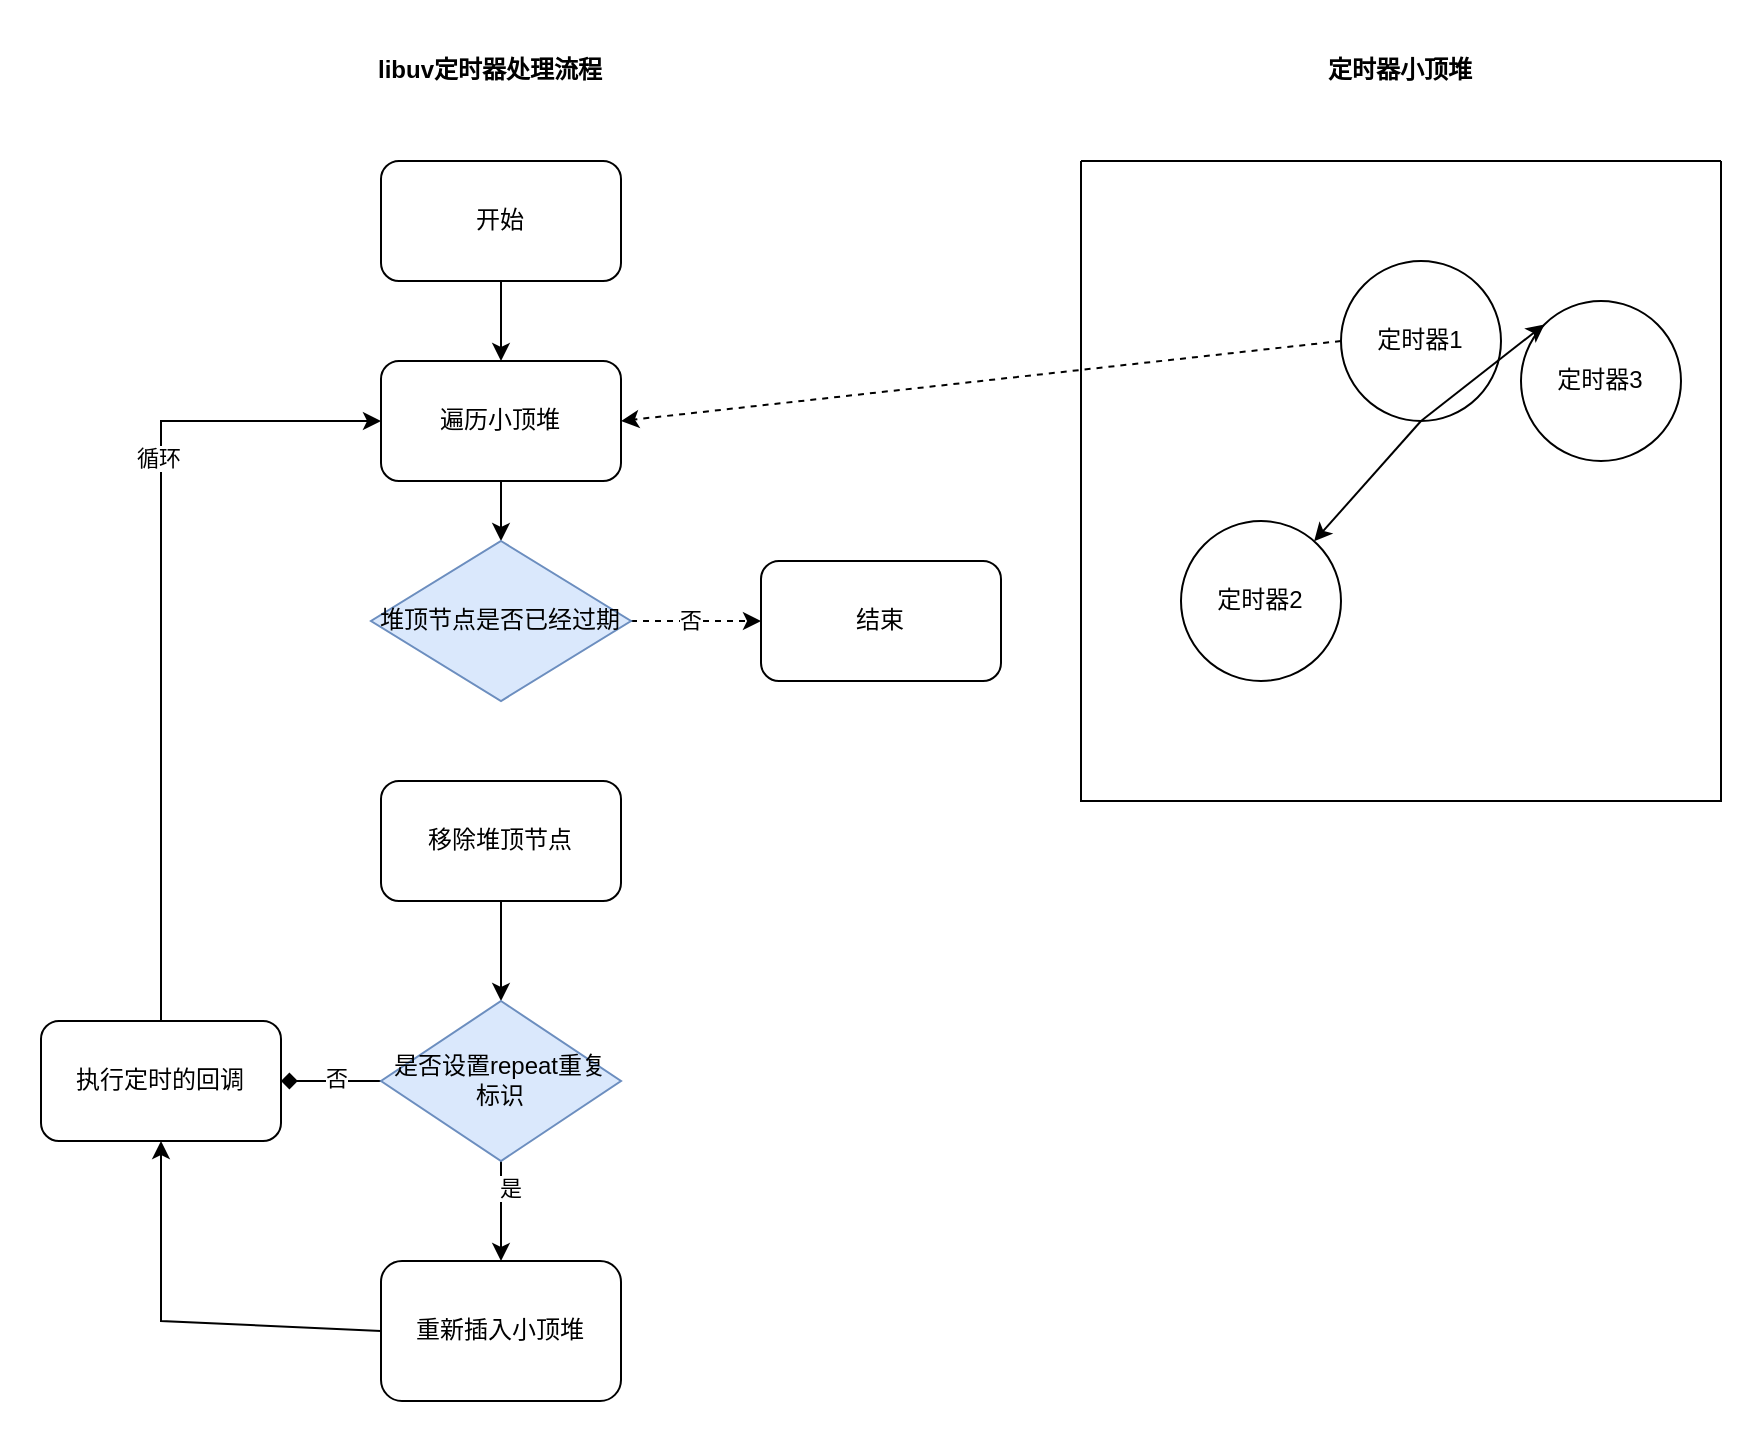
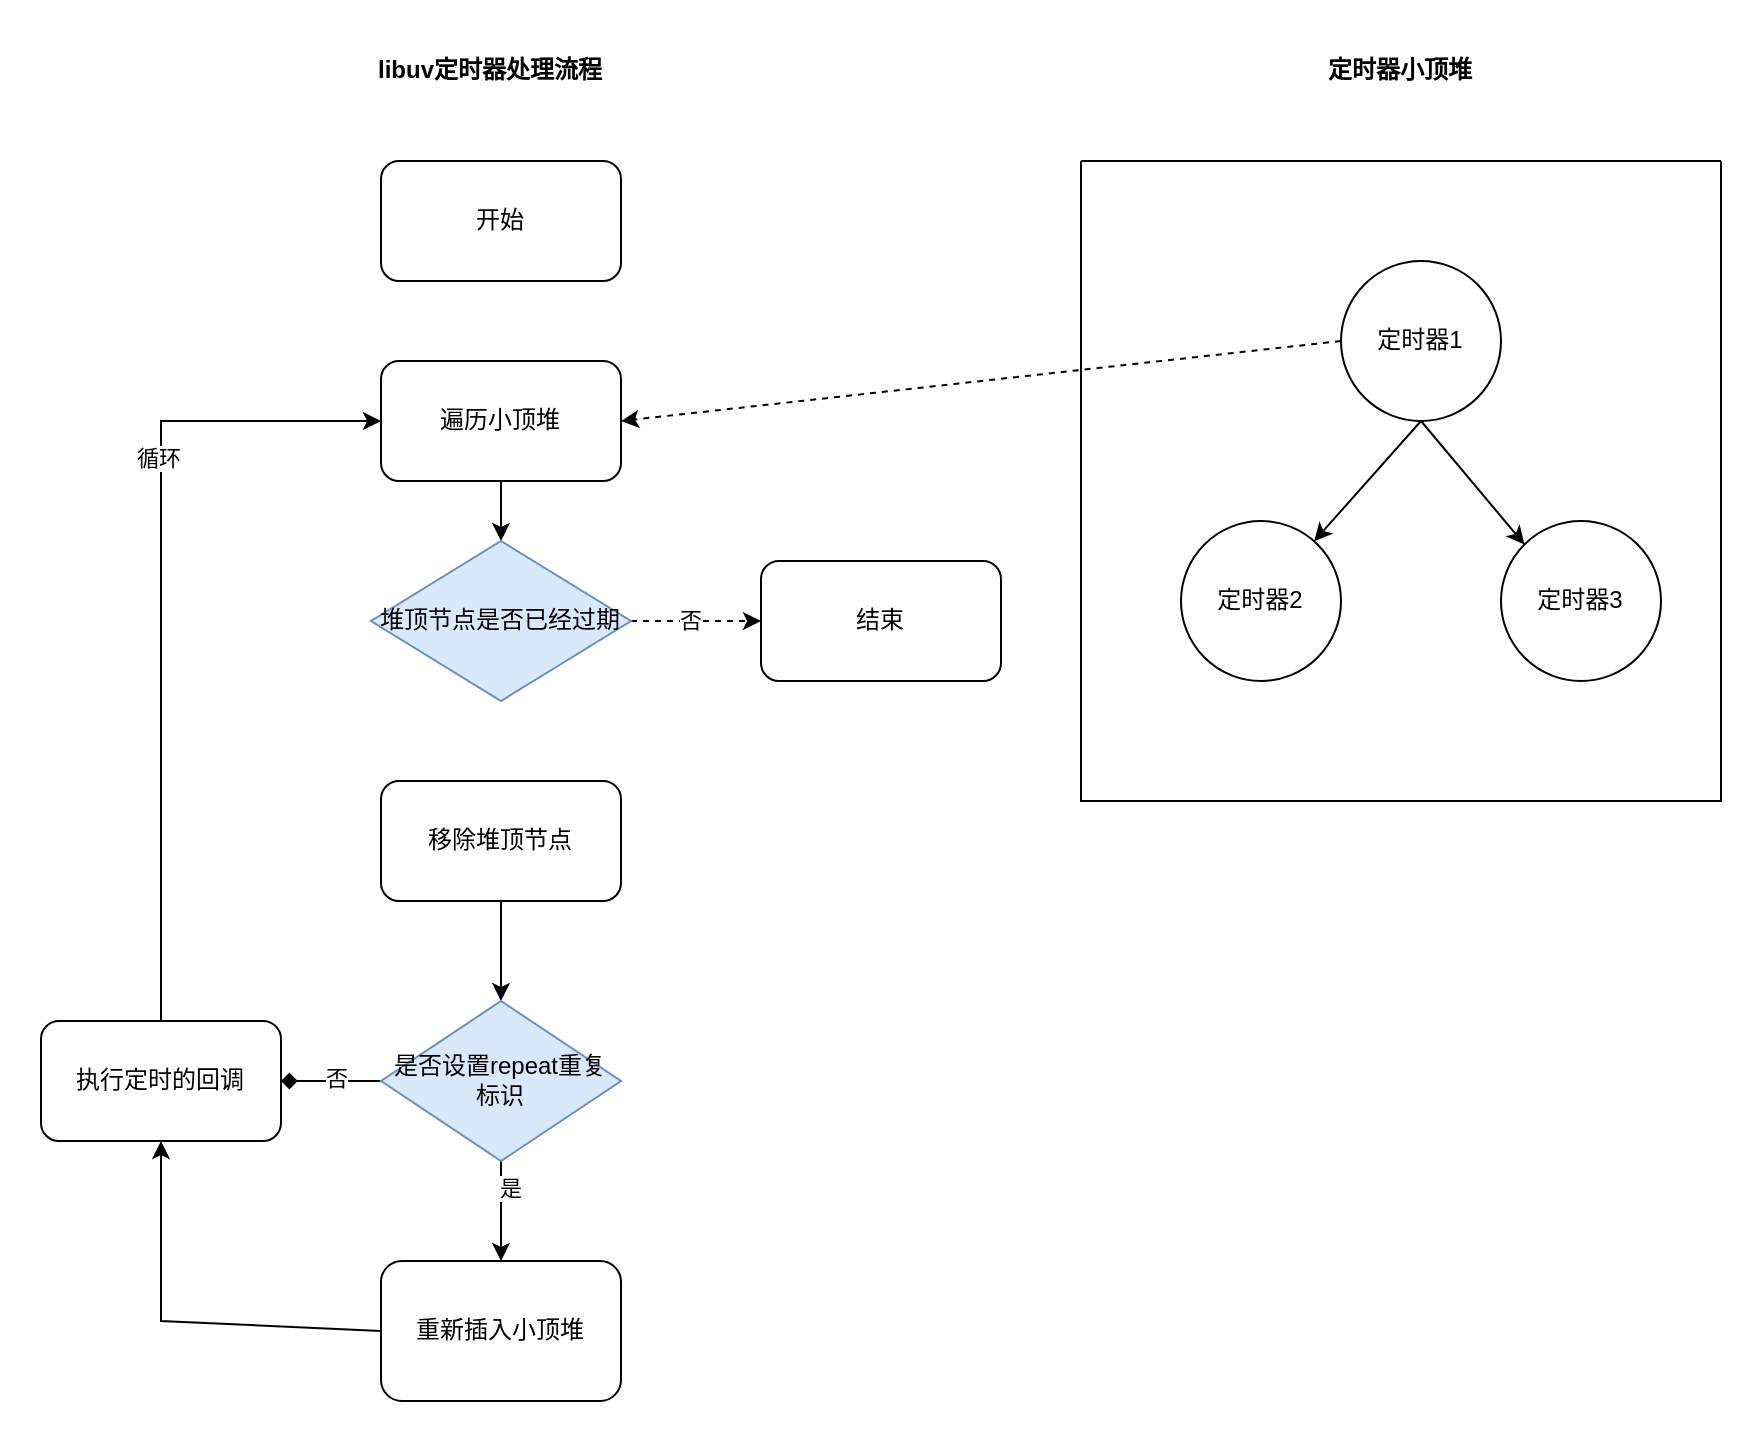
edge "开始" -> "遍历小顶堆": removed
node "定时器3": moved (1601, 381) -> (1581, 601)
